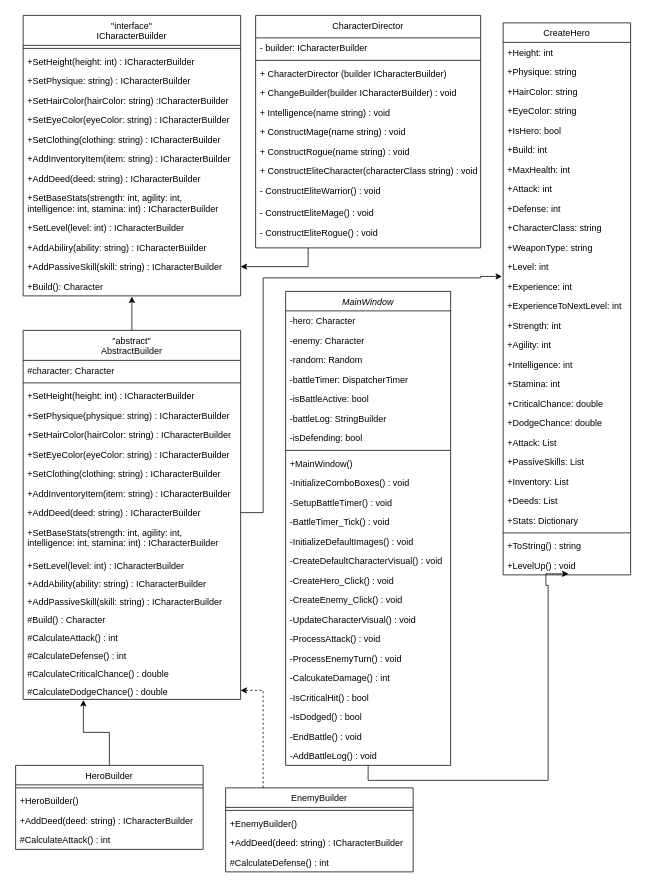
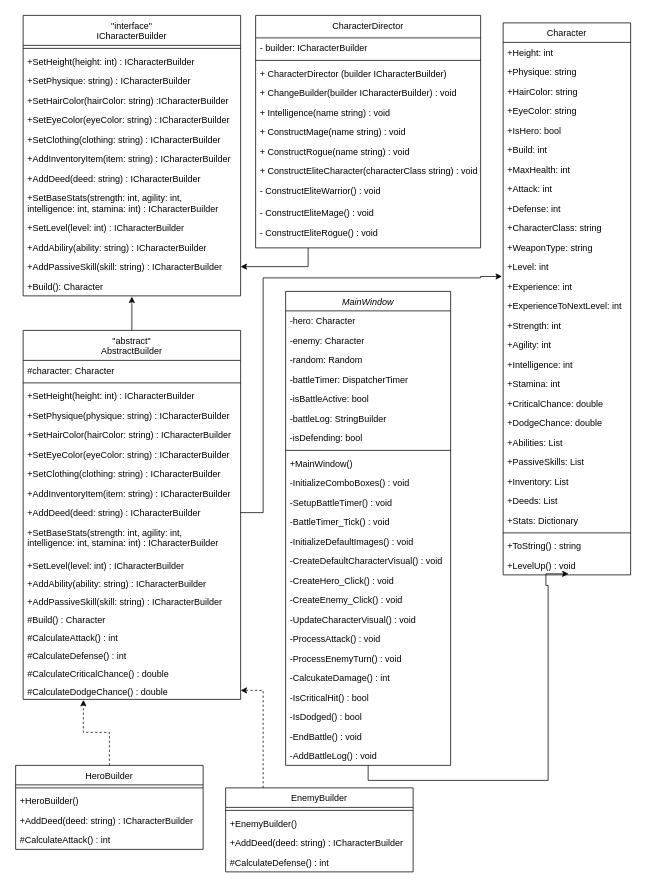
node "CreateHero": label "CreateHero" -> "Character"
node "+Attack: List": label "+Attack: List" -> "+Abilities: List"
edge "HeroBuilder" -> "#CalculateDodgeChance() : double": style solid -> dashed
